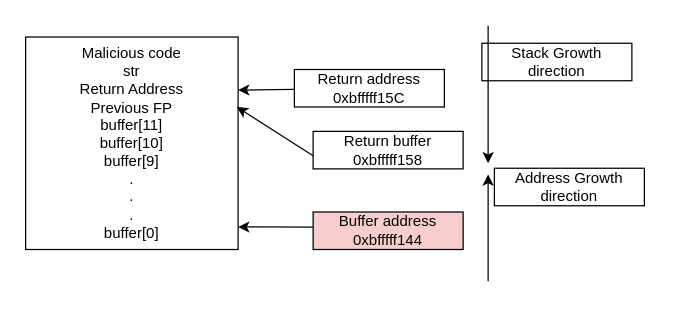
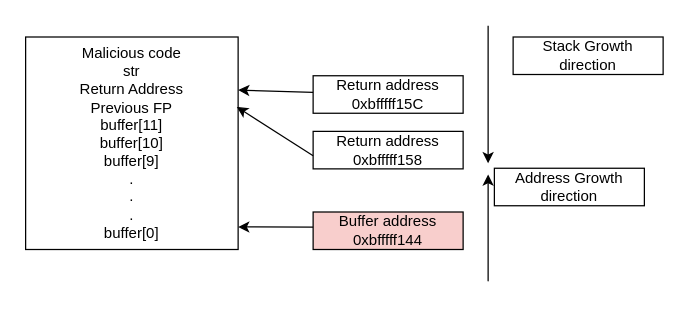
node "Stack Growth direction": moved (557, 62) -> (588, 56)
node "Return address 0xbfffff15C": moved (369, 88) -> (388, 94)
node "Return buffer 0xbfffff158": label "Return buffer 0xbfffff158" -> "Return address 0xbfffff158"
